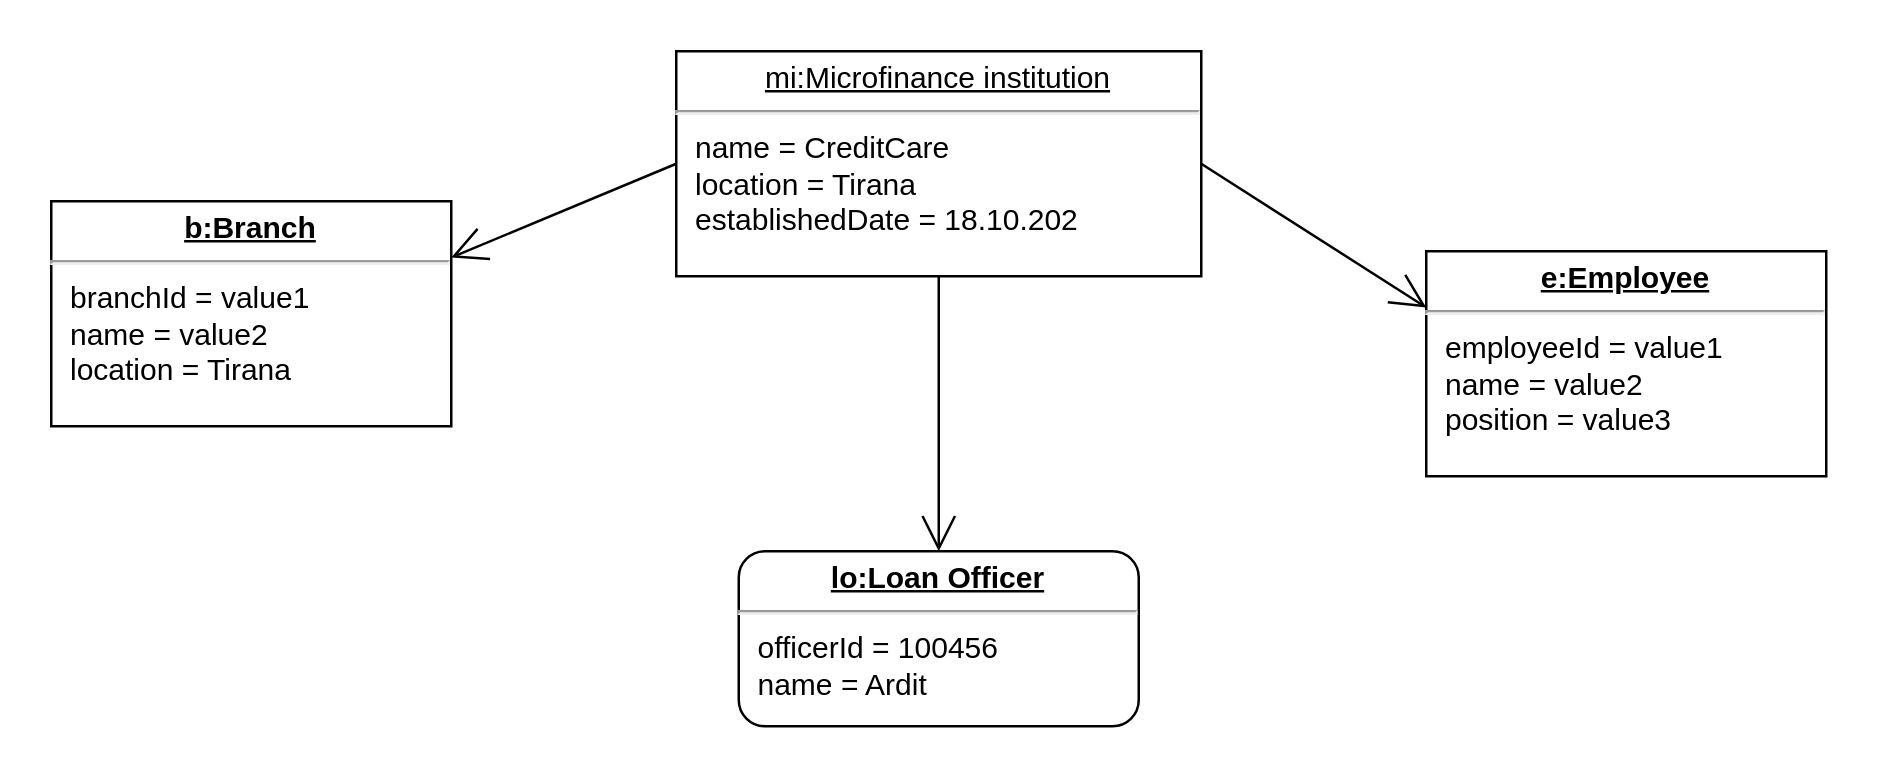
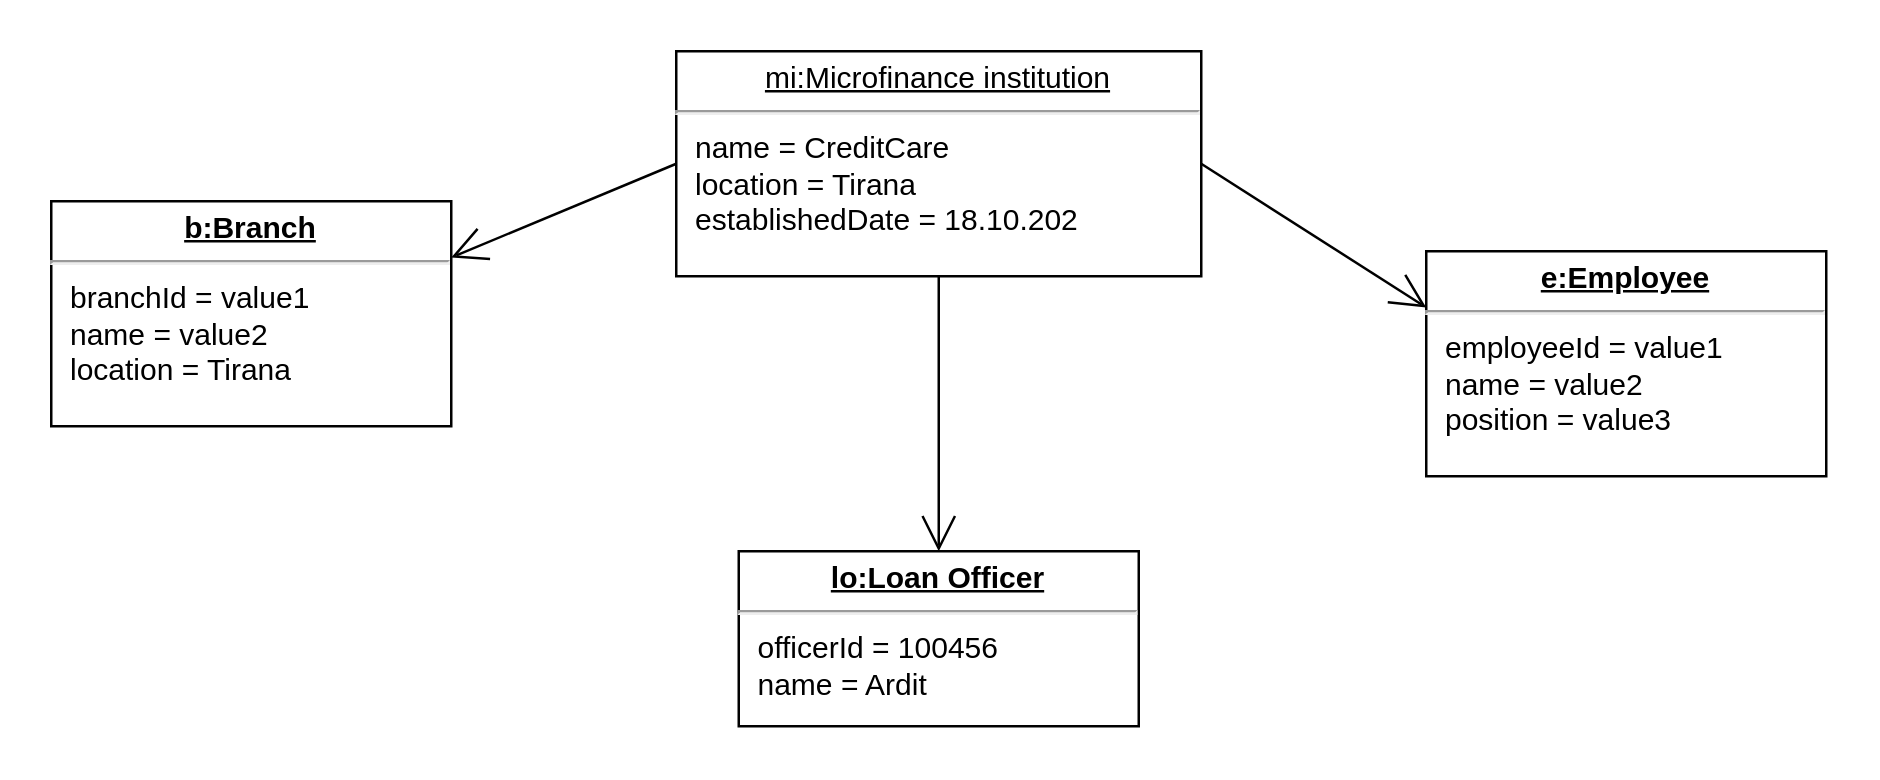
node "lo:Loan Officer officerId = 100456 name = Ardit": shape rounded rectangle -> rectangle
